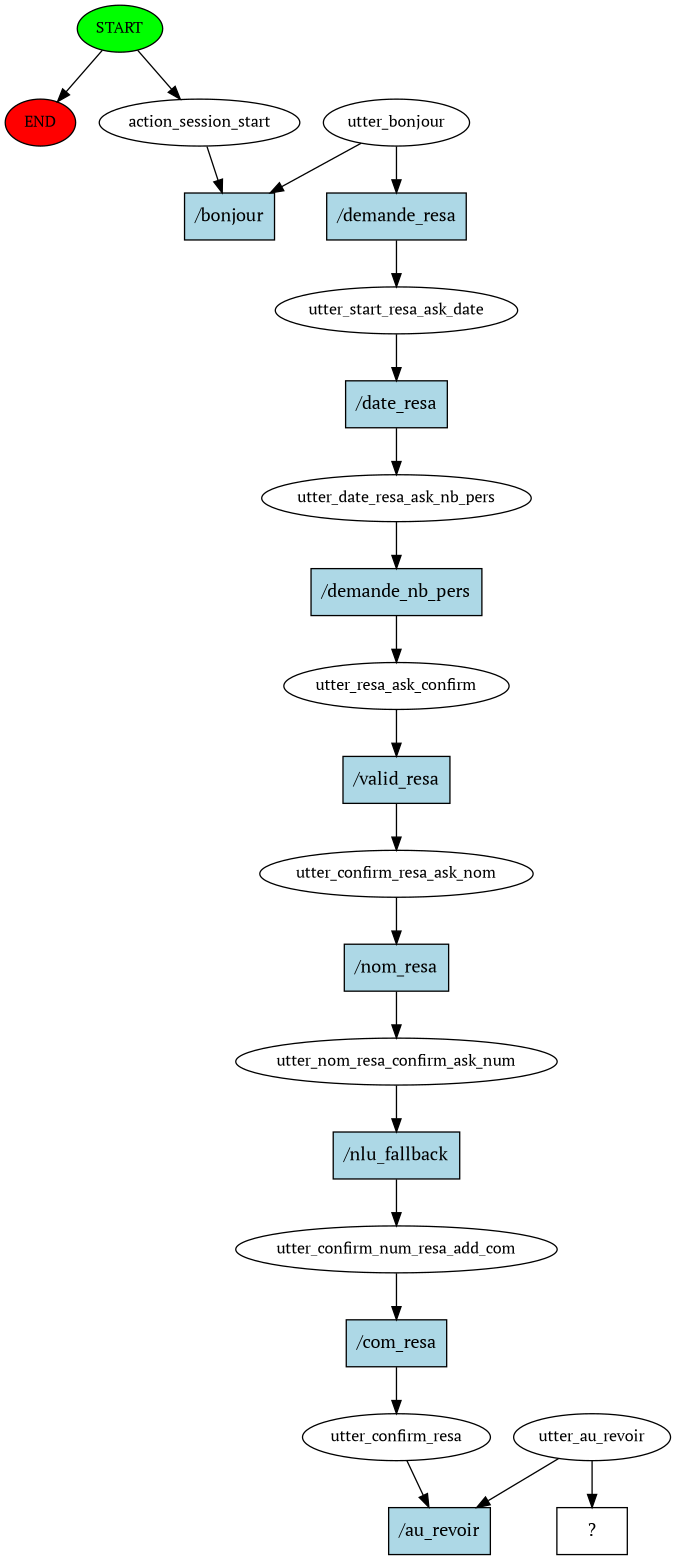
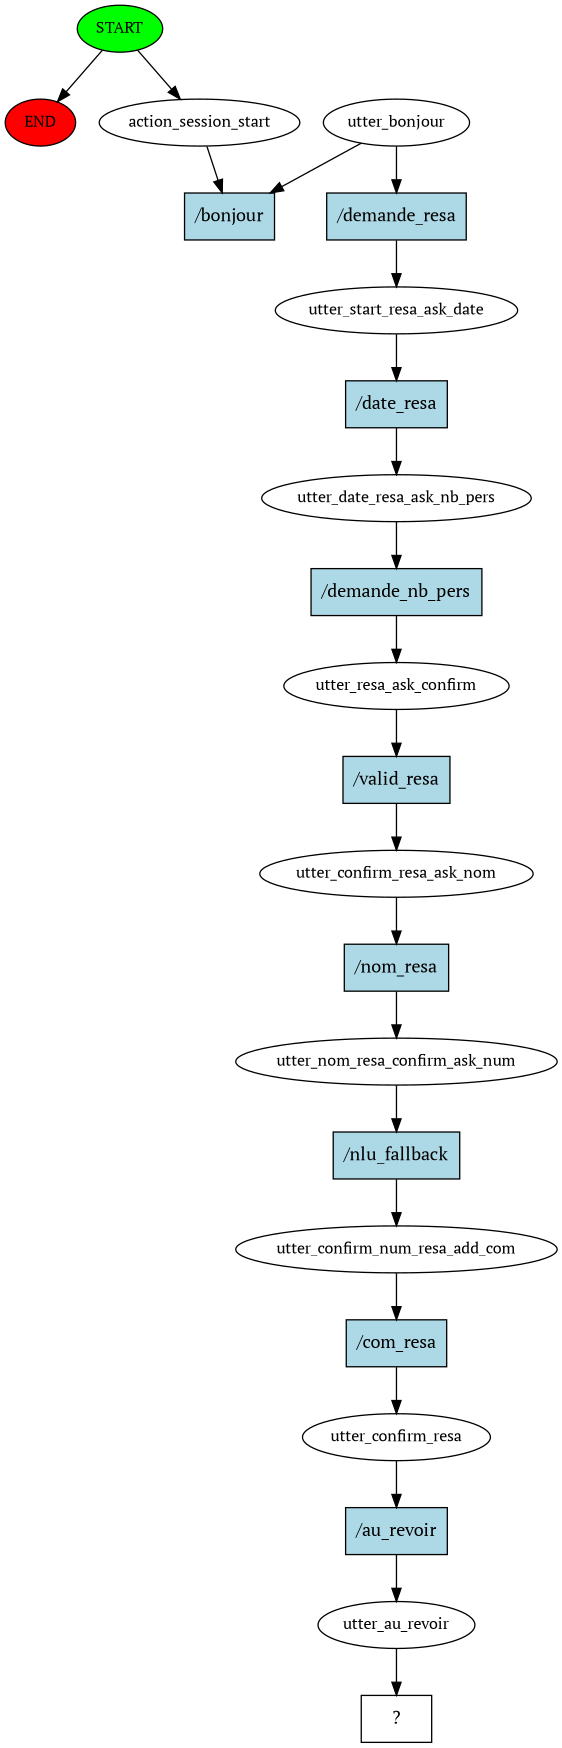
edge "utter_au_revoir" -> "/au_revoir": reversed
